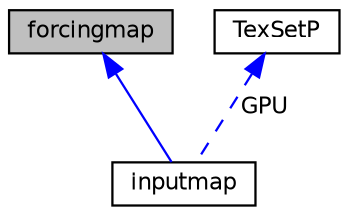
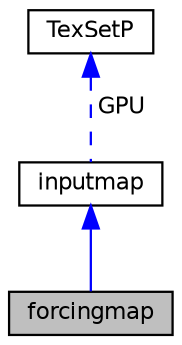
edge "inputmap" -> "forcingmap": reversed
